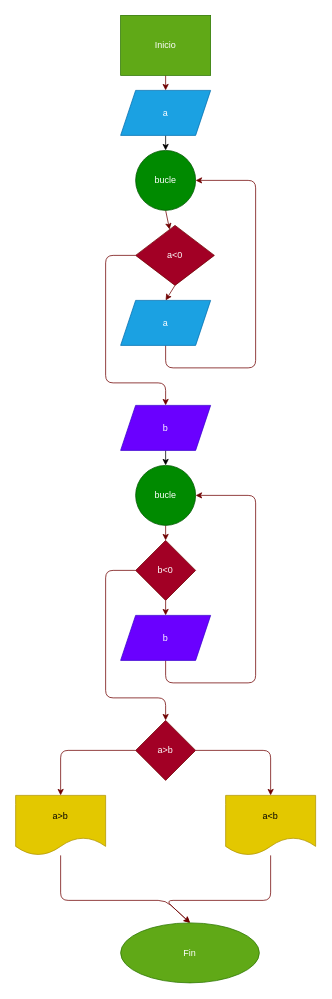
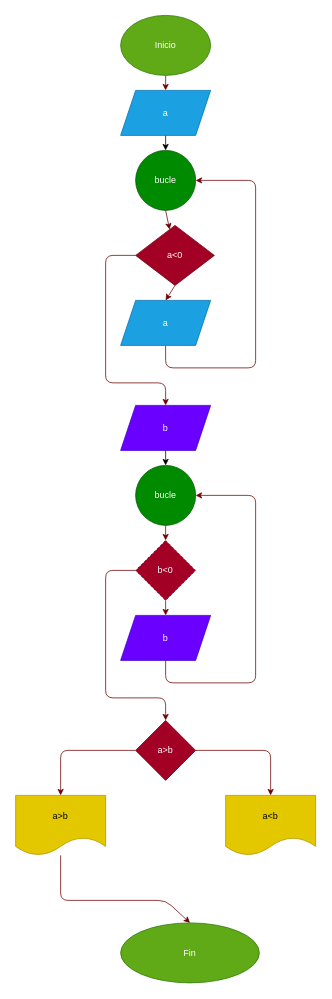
node "Inicio": shape rectangle -> ellipse
node "b<0": style solid -> dashed
edge "a<b" -> "Fin": removed
